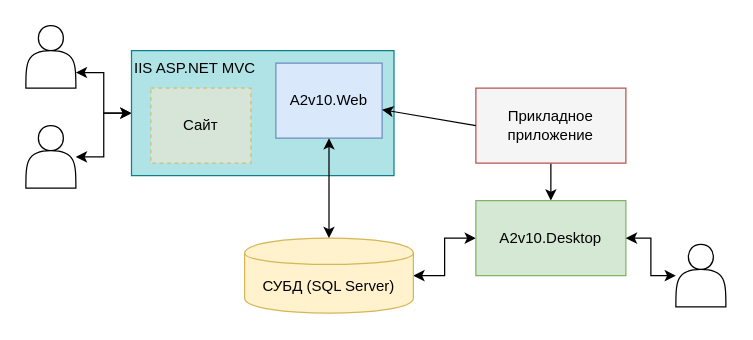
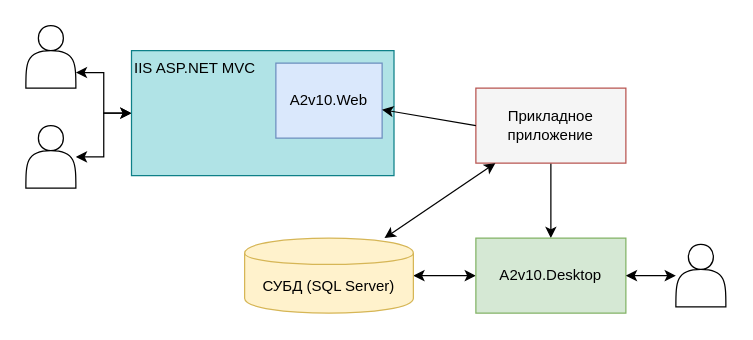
node "Сайт": removed
edge "A2v10.Web" -- "СУБД (SQL Server)": now "Прикладное приложение" -- "СУБД (SQL Server)"
node "A2v10.Desktop": moved (551, 238) -> (551, 276)
